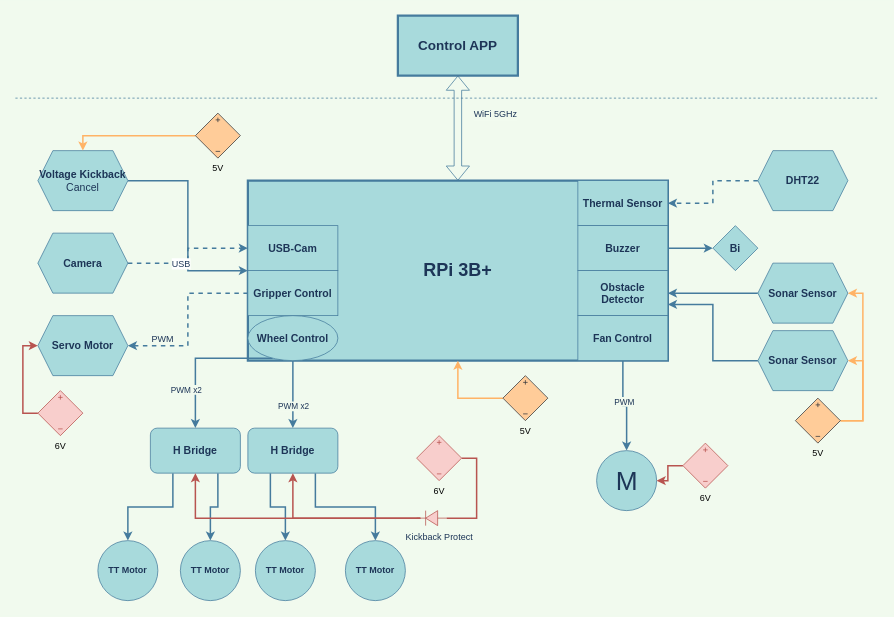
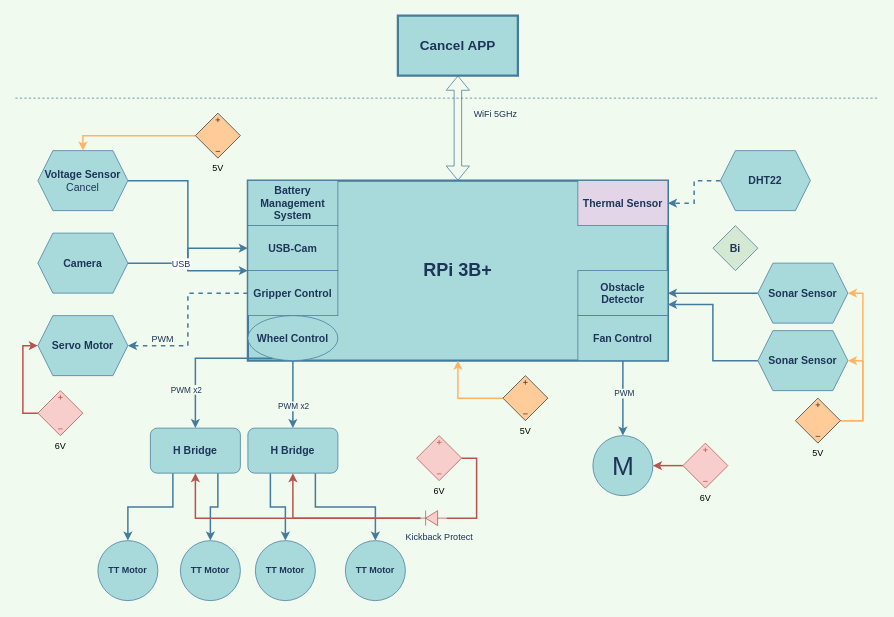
node "Control APP": label "Control APP" -> "Cancel APP"
node "Voltage Kickback Cancel": label "Voltage Kickback Cancel" -> "Voltage Sensor Cancel"
node "DHT22": moved (803, 180) -> (765, 180)
node "Battery Management System": added
node "Thermal Sensor": fillcolor #a8dadc -> #e1d5e7
edge "Camera" -> "USB-Cam": style dashed -> solid
node "Buzzer": removed
edge "Buzzer" -> "Bi": removed
node "Bi": fillcolor #a8dadc -> #d5e8d4
node "M": moved (627, 480) -> (623, 465)
